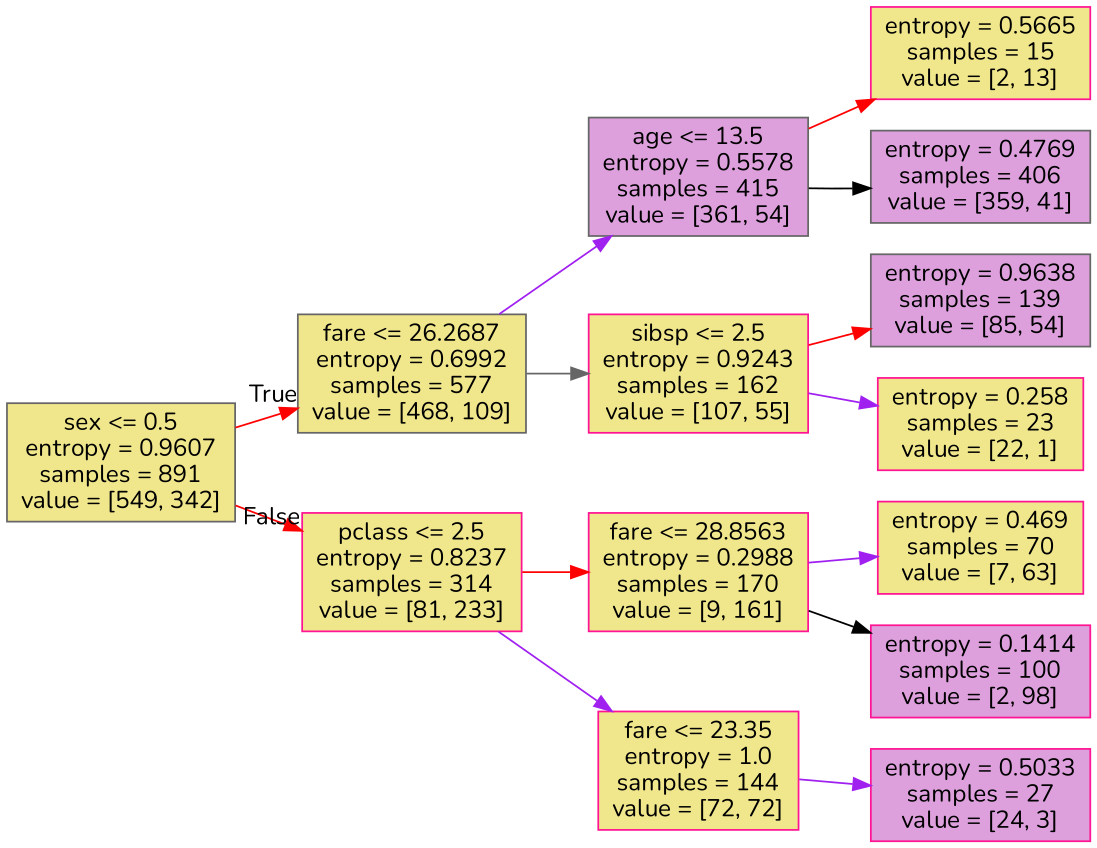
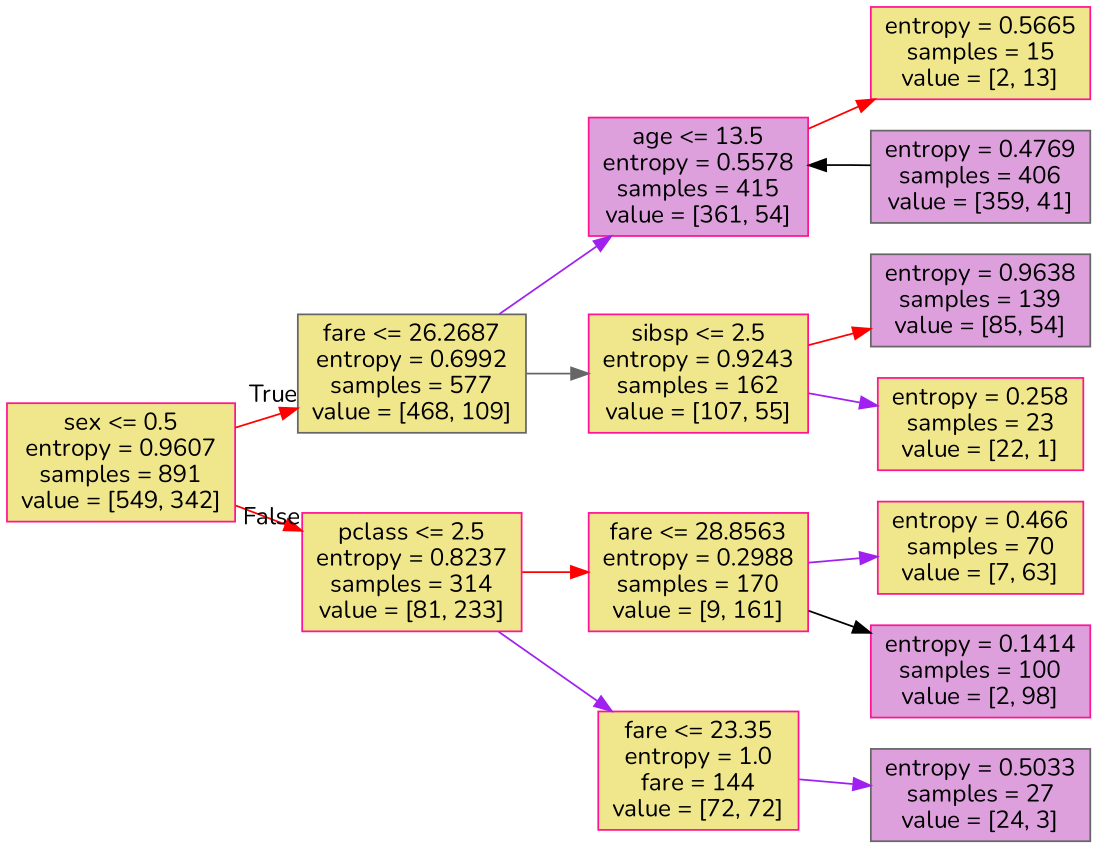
node "age <= 13.5 entropy = 0.5578 samples = 415 value = [361, 54]": color gray40 -> deeppink
edge "age <= 13.5 entropy = 0.5578 samples = 415 value = [361, 54]" -> "entropy = 0.4769 samples = 406 value = [359, 41]": reversed
node "sex <= 0.5 entropy = 0.9607 samples = 891 value = [549, 342]": color gray40 -> deeppink
node "entropy = 0.469 samples = 70 value = [7, 63]": label "entropy = 0.469 samples = 70 value = [7, 63]" -> "entropy = 0.466 samples = 70 value = [7, 63]"
node "fare <= 23.35 entropy = 1.0 samples = 144 value = [72, 72]": label "fare <= 23.35 entropy = 1.0 samples = 144 value = [72, 72]" -> "fare <= 23.35 entropy = 1.0 fare = 144 value = [72, 72]"
node "entropy = 0.5033 samples = 27 value = [24, 3]": color deeppink -> gray40
